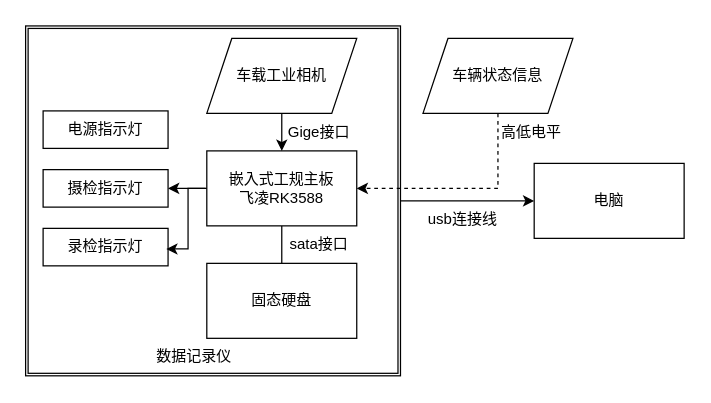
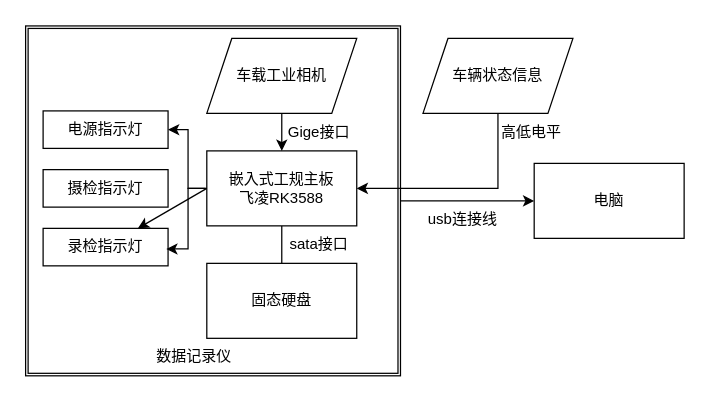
edge "嵌入式工规主板 飞凌RK3588" -> "电源指示灯": added
edge "嵌入式工规主板 飞凌RK3588" -> "摄检指示灯": now "嵌入式工规主板 飞凌RK3588" -> "录检指示灯"
edge "车辆状态信息" -> "嵌入式工规主板 飞凌RK3588": style dashed -> solid
